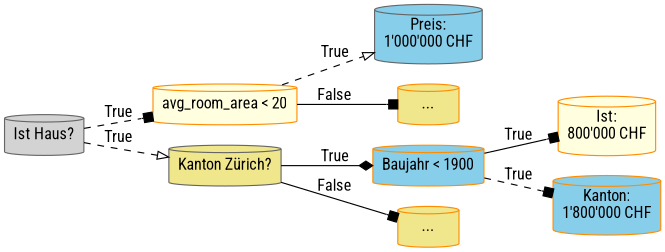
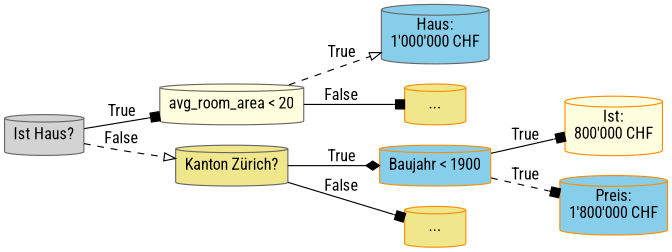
node "Preis: 1'000'000 CHF": label "Preis: 1'000'000 CHF" -> "Haus: 1'000'000 CHF"
node "avg_room_area < 20": color darkorange -> gray40
edge "Ist Haus?" -> "avg_room_area < 20": style dashed -> solid
edge "Ist Haus?" -> "Kanton Zürich?": label "True" -> "False"
node "Kanton: 1'800'000 CHF": label "Kanton: 1'800'000 CHF" -> "Preis: 1'800'000 CHF"
